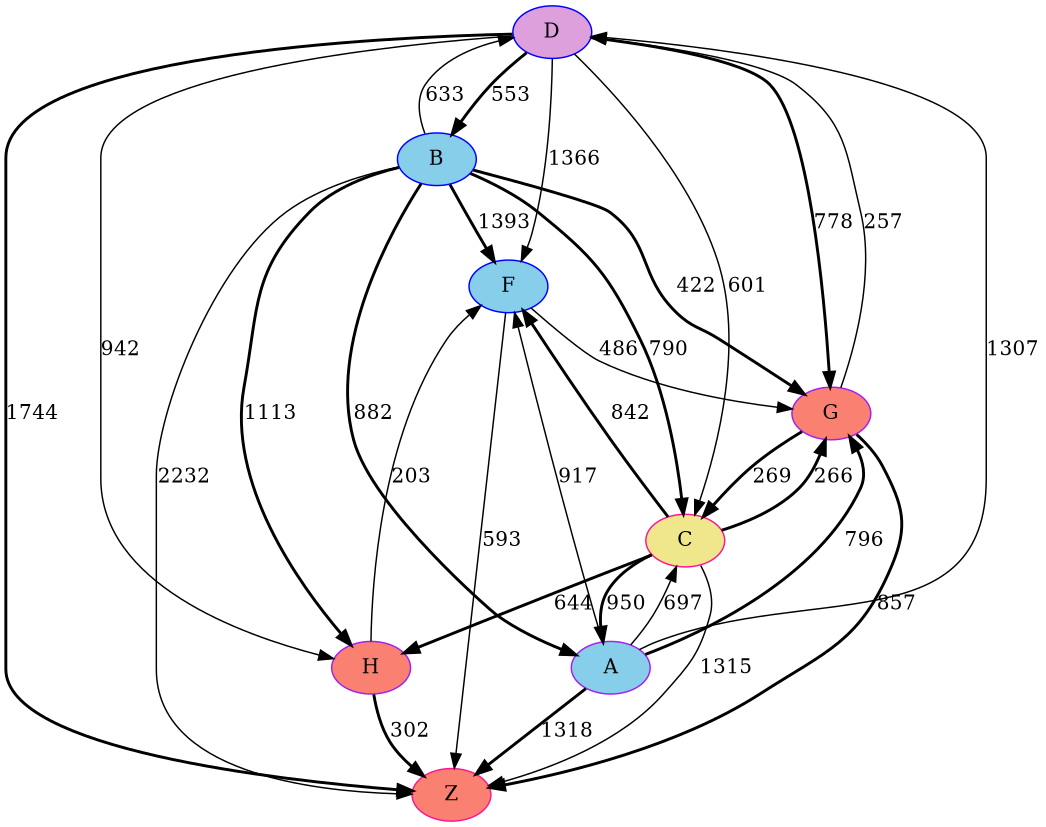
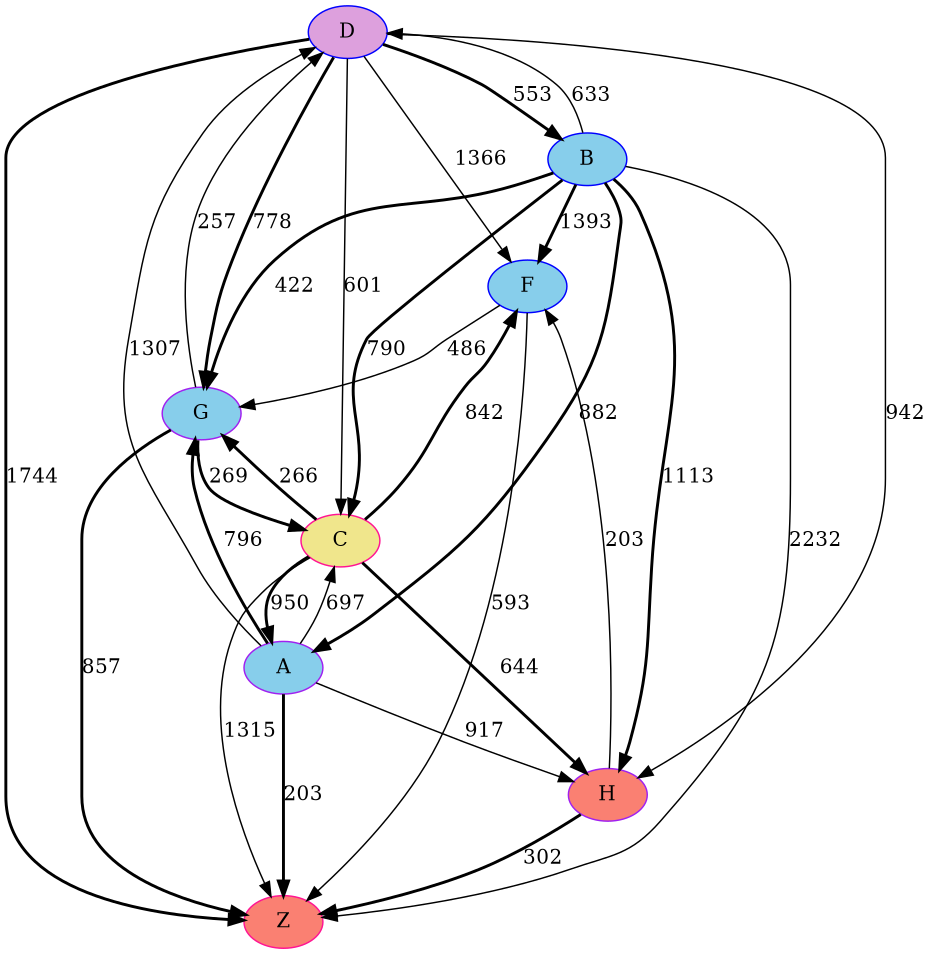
node "G": fillcolor salmon -> skyblue
edge "A" -> "F": now "A" -> "H"
edge "A" -> "Z": label "1318" -> "203"
